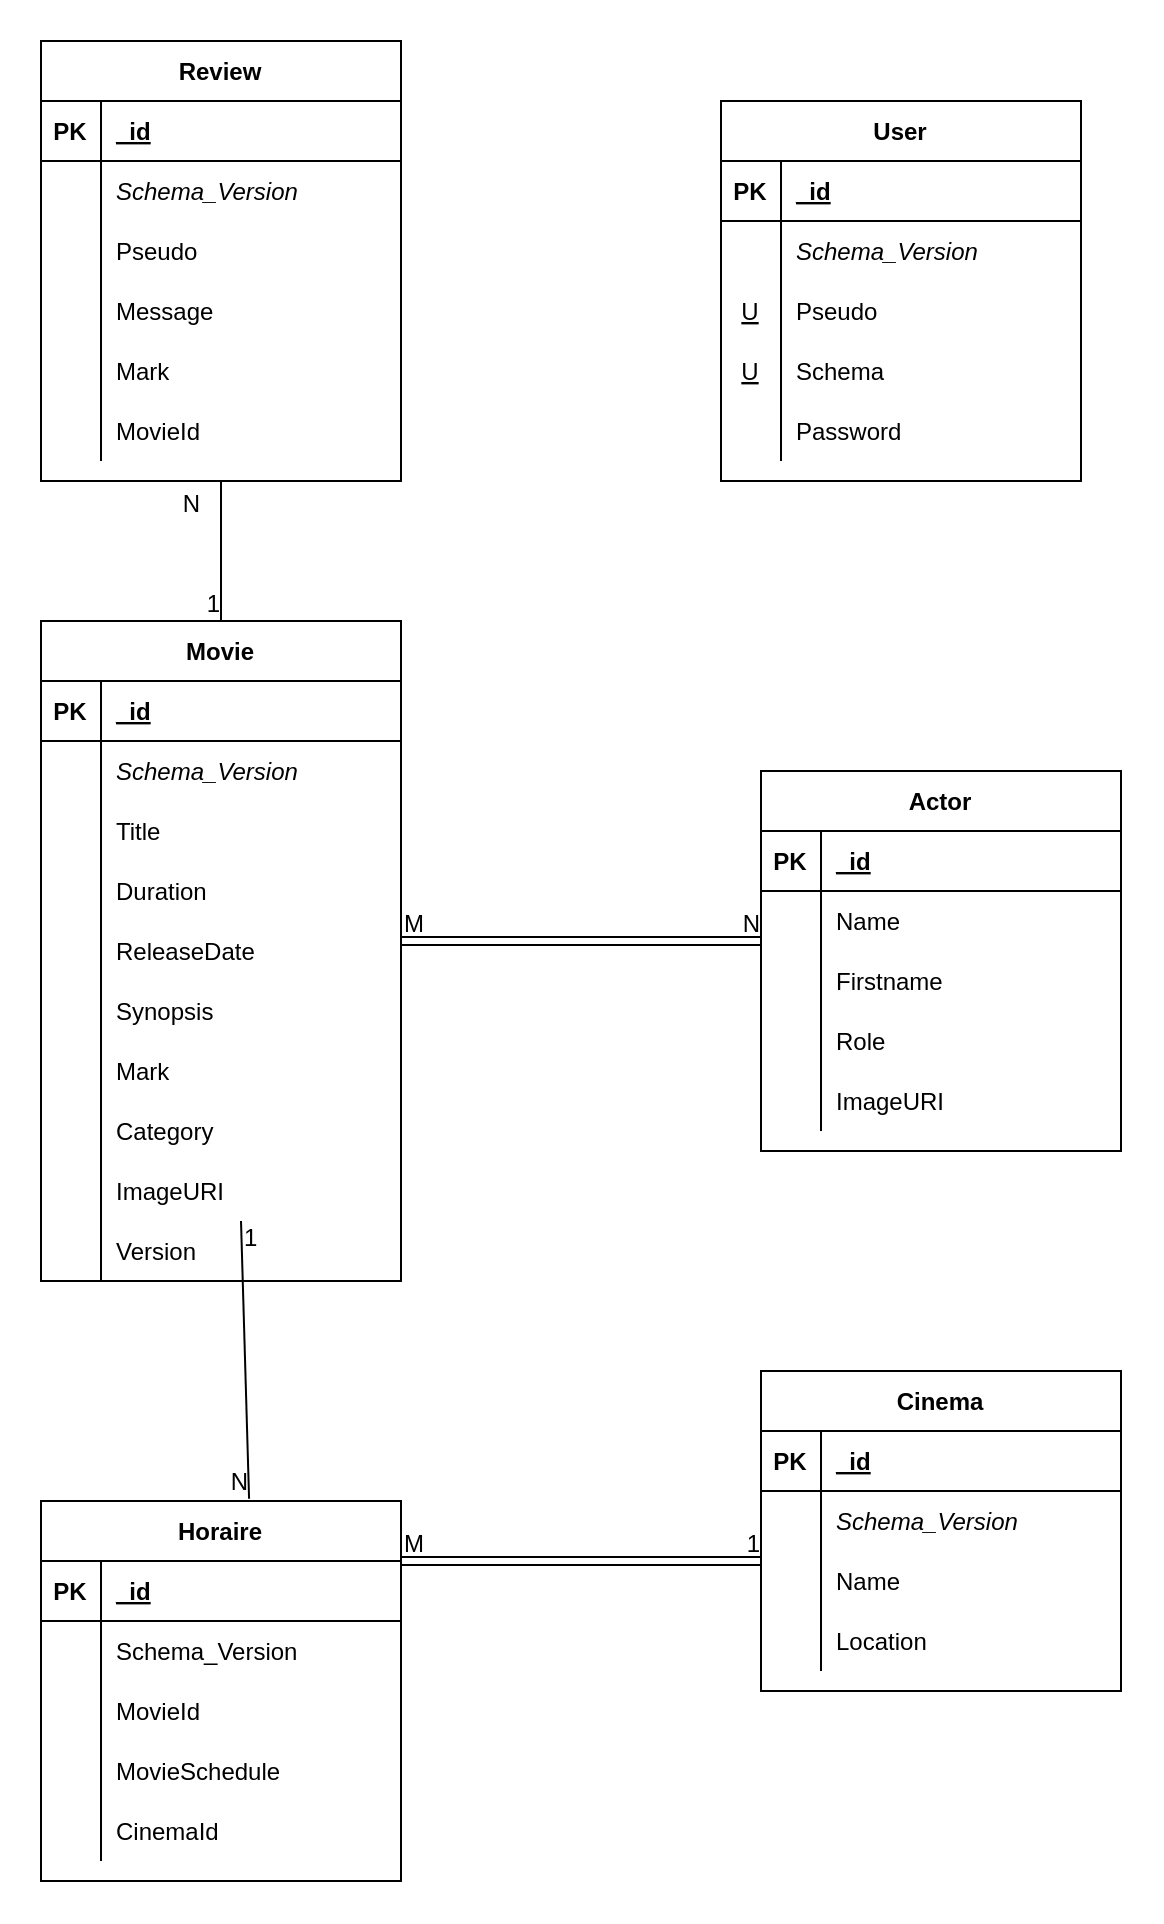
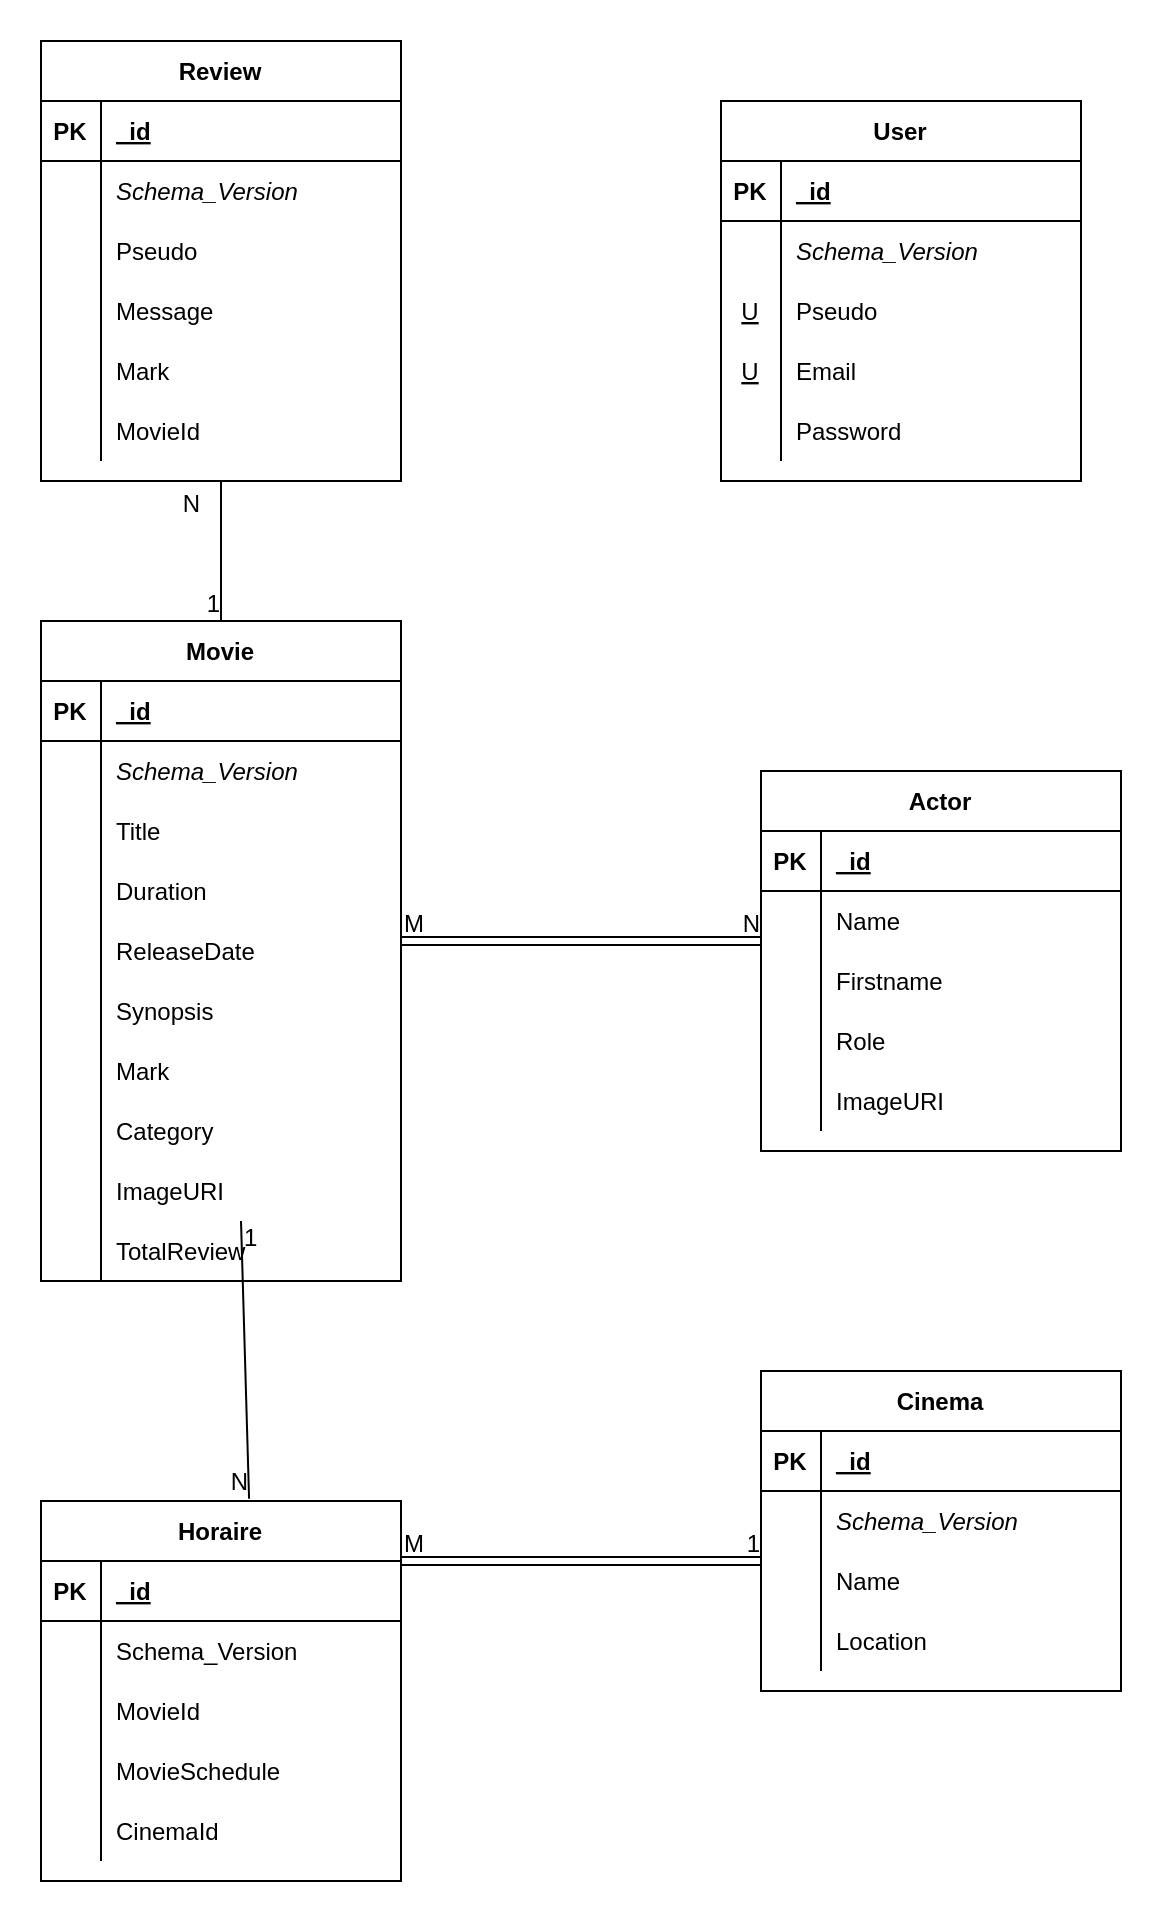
node "Schema": label "Schema" -> "Email"
node "Version": label "Version" -> "TotalReview"
